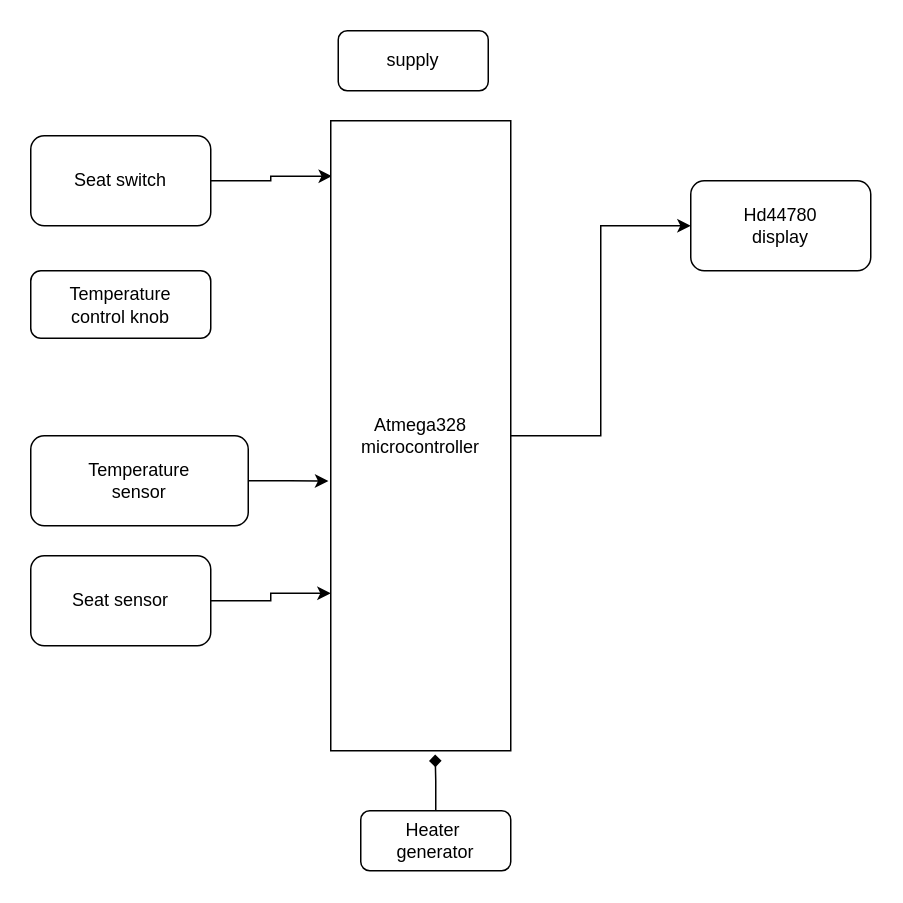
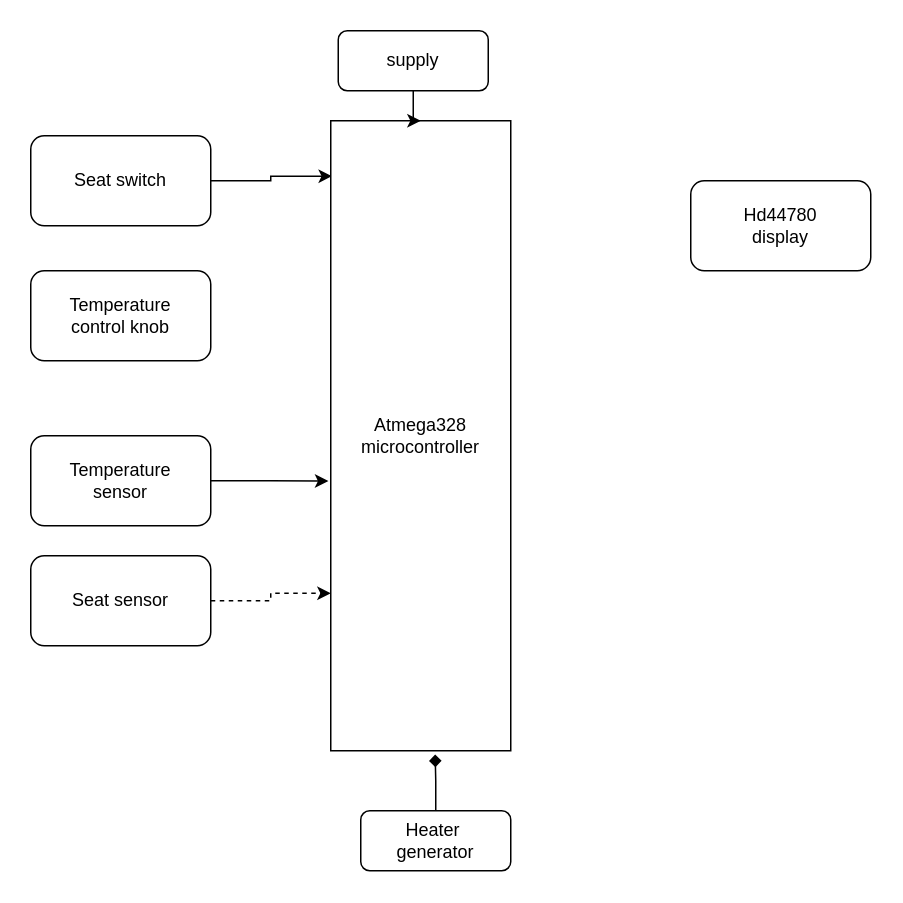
edge "supply" -> "Atmega328 microcontroller": added
node "Temperature control knob": size 180x68 -> 180x90
edge "Atmega328 microcontroller" -> "Hd44780 display": removed
node "Temperature sensor": size 218x90 -> 180x90
edge "Seat sensor" -> "Atmega328 microcontroller": style solid -> dashed
